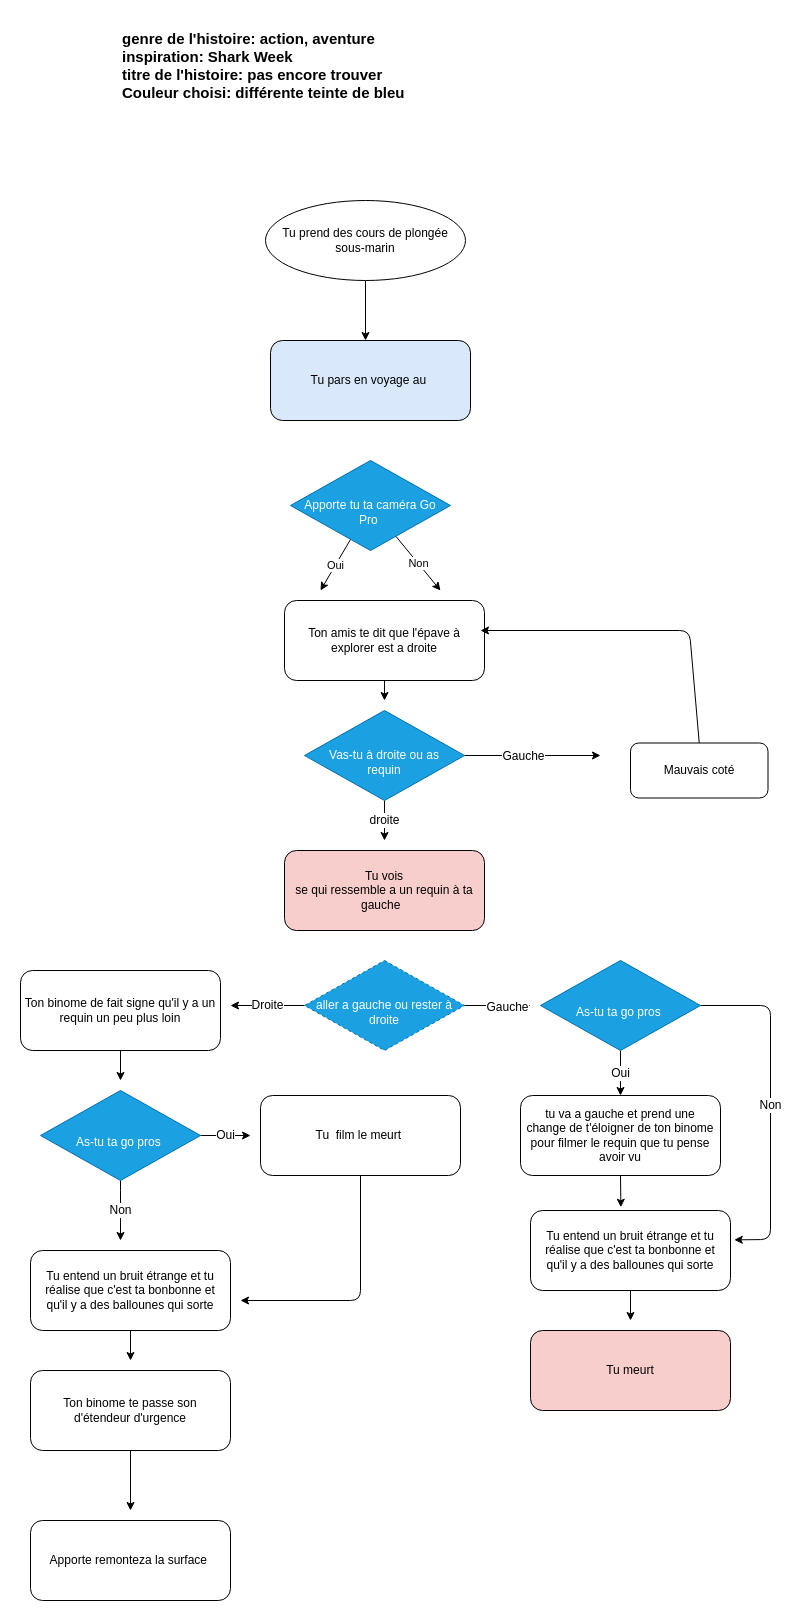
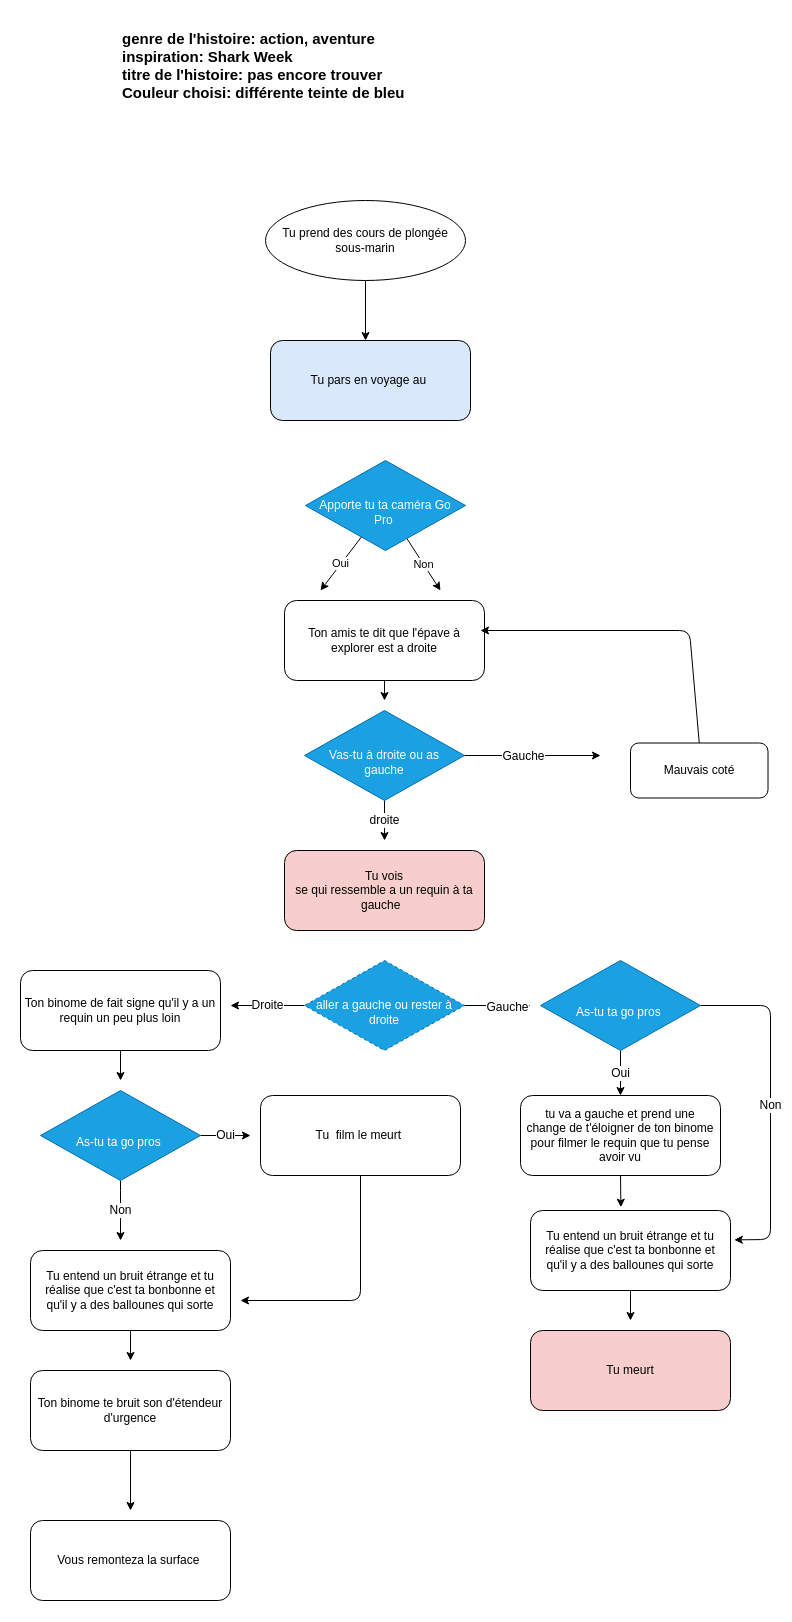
node "Apporte tu ta caméra Go Pro": moved (371, 506) -> (386, 506)
node "Vas-tu à droite ou as requin": label "Vas-tu à droite ou as requin" -> "Vas-tu à droite ou as gauche"
node "Ton binome te passe son d'étendeur d'urgence": label "Ton binome te passe son d'étendeur d'urgence" -> "Ton binome te bruit son d'étendeur d'urgence"
node "Apporte remonteza la surface": label "Apporte remonteza la surface" -> "Vous remonteza la surface"
